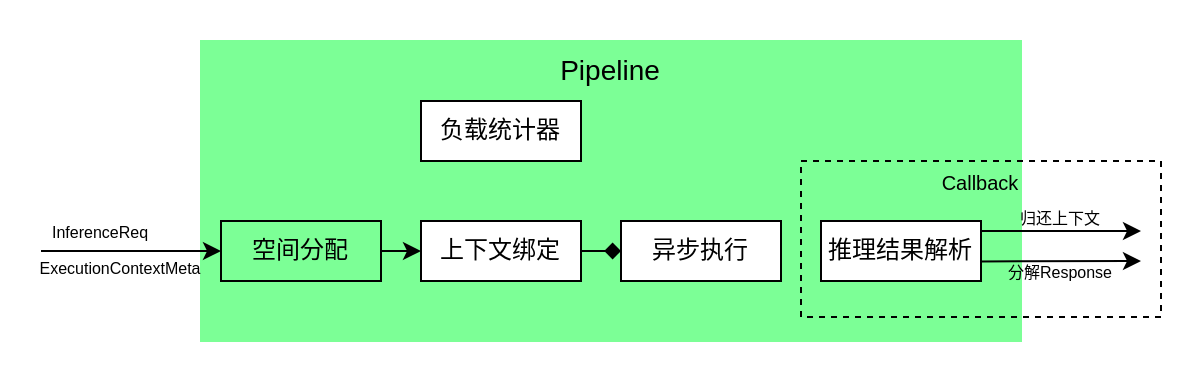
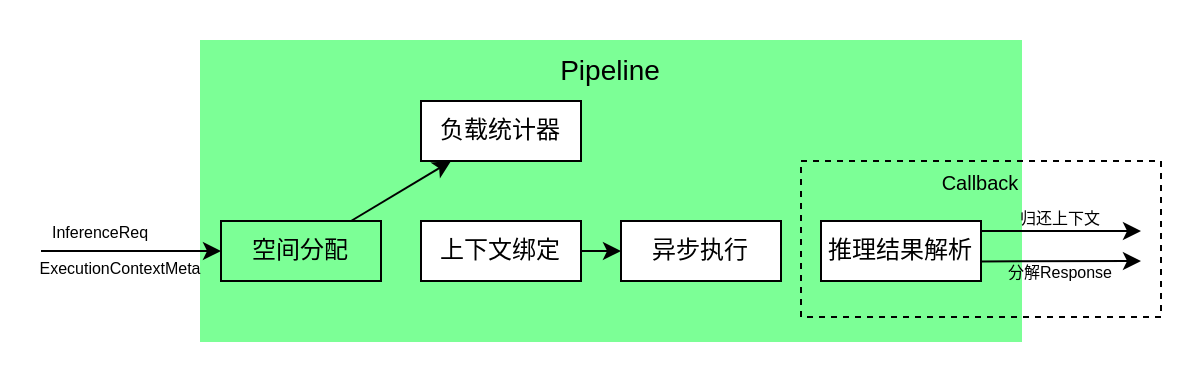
edge "空间分配" -> "上下文绑定": now "空间分配" -> "负载统计器"
edge "上下文绑定" -> "异步执行": arrowhead diamond -> classic
